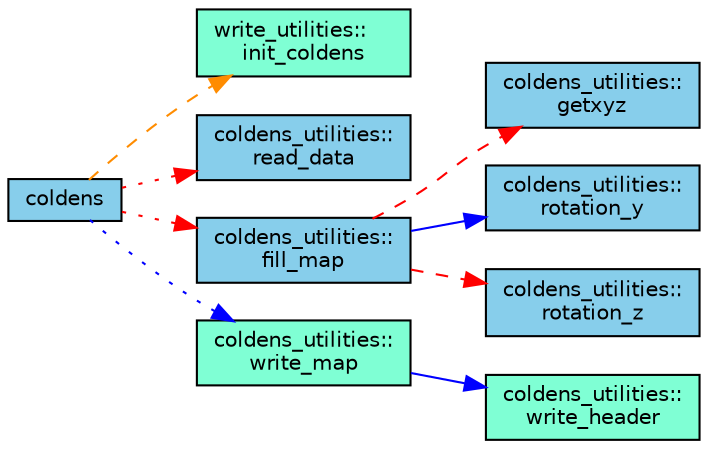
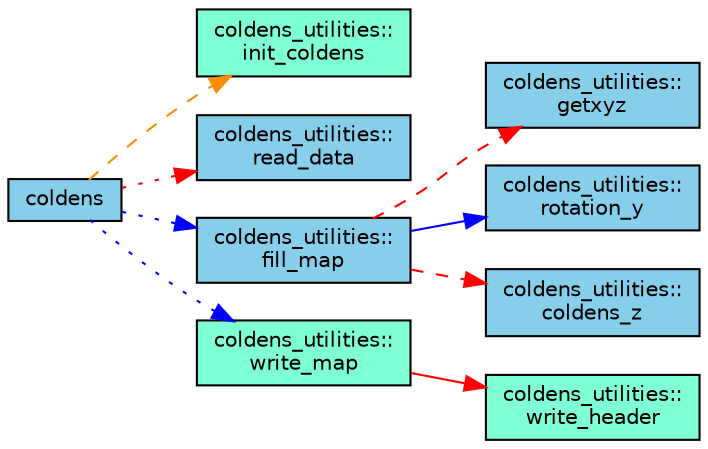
node "write_utilities:: init_coldens": label "write_utilities:: init_coldens" -> "coldens_utilities:: init_coldens"
edge "coldens" -> "coldens_utilities:: fill_map": color red -> blue
node "coldens_utilities:: rotation_z": label "coldens_utilities:: rotation_z" -> "coldens_utilities:: coldens_z"
edge "coldens_utilities:: write_map" -> "coldens_utilities:: write_header": color blue -> red
